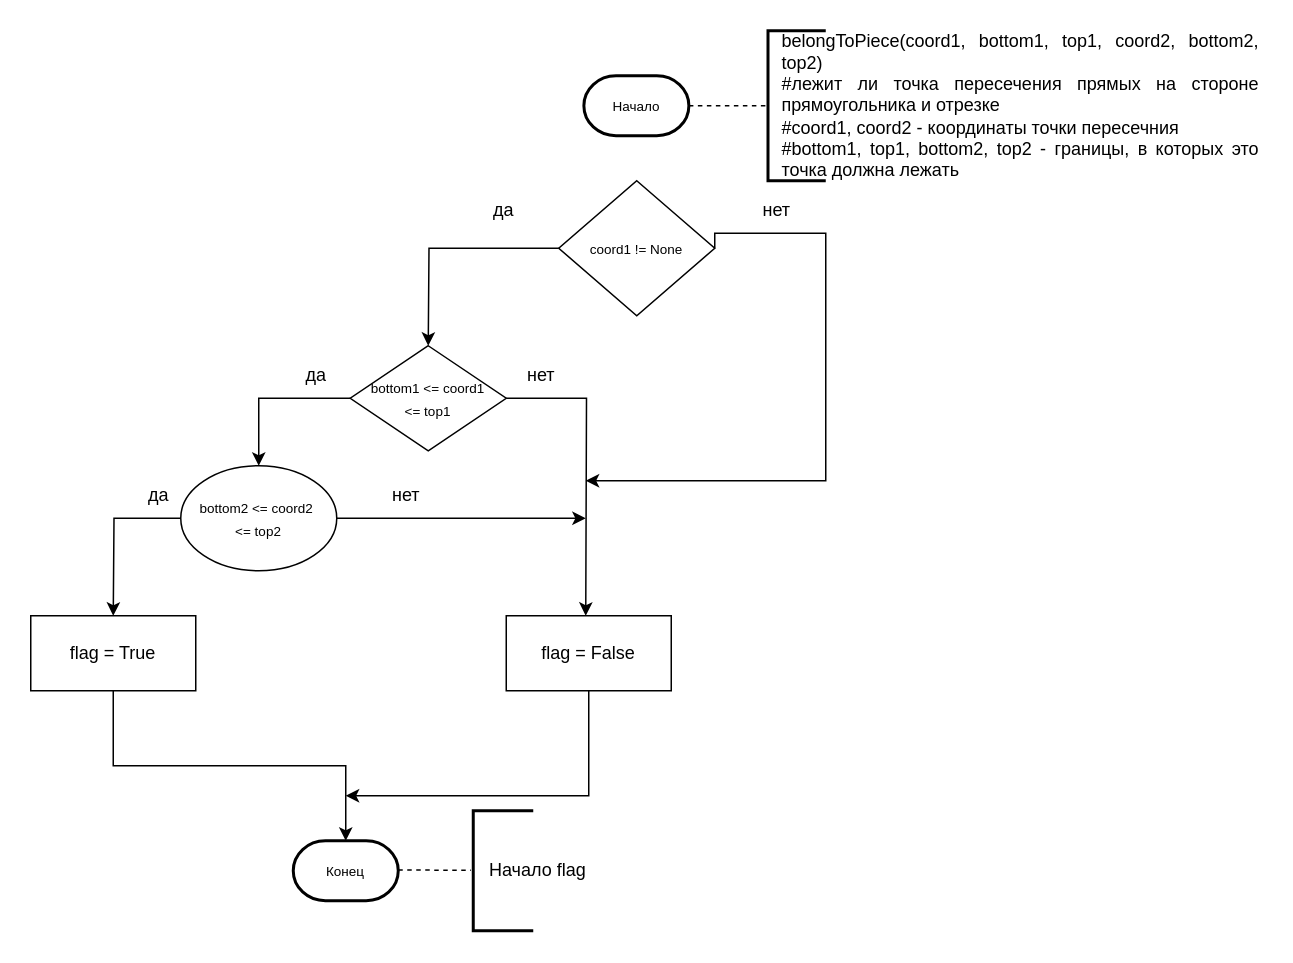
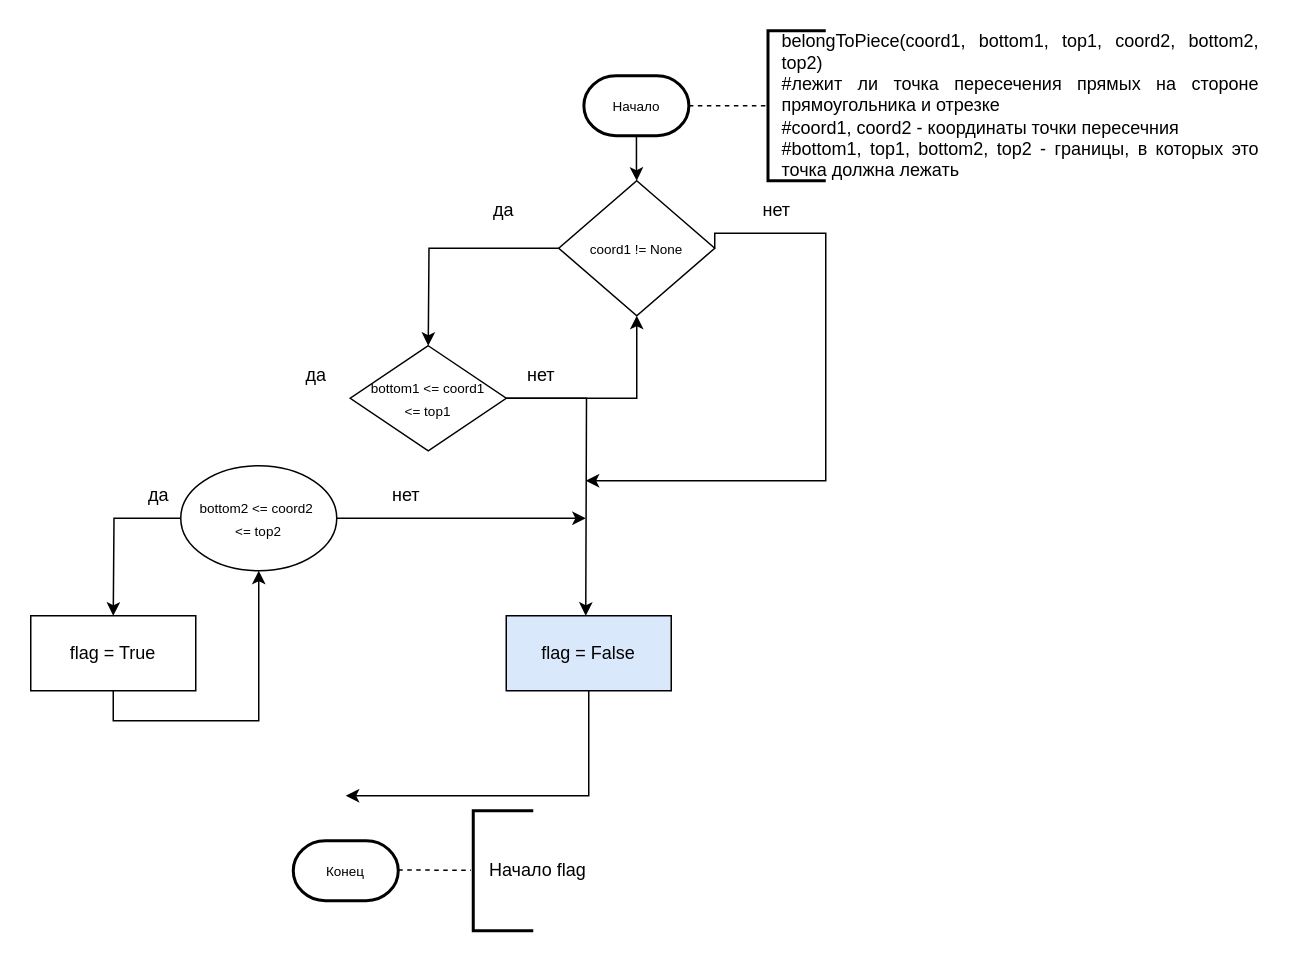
edge "Начало" -> "coord1 != None": added
edge "bottom1 <= coord1 <= top1" -> "bottom2 <= coord2 <= top2": now "bottom1 <= coord1 <= top1" -> "coord1 != None"
node "flag = False": fillcolor #ffffff -> #dae8fc
edge "flag = True" -> "Конец": now "flag = True" -> "bottom2 <= coord2 <= top2"
